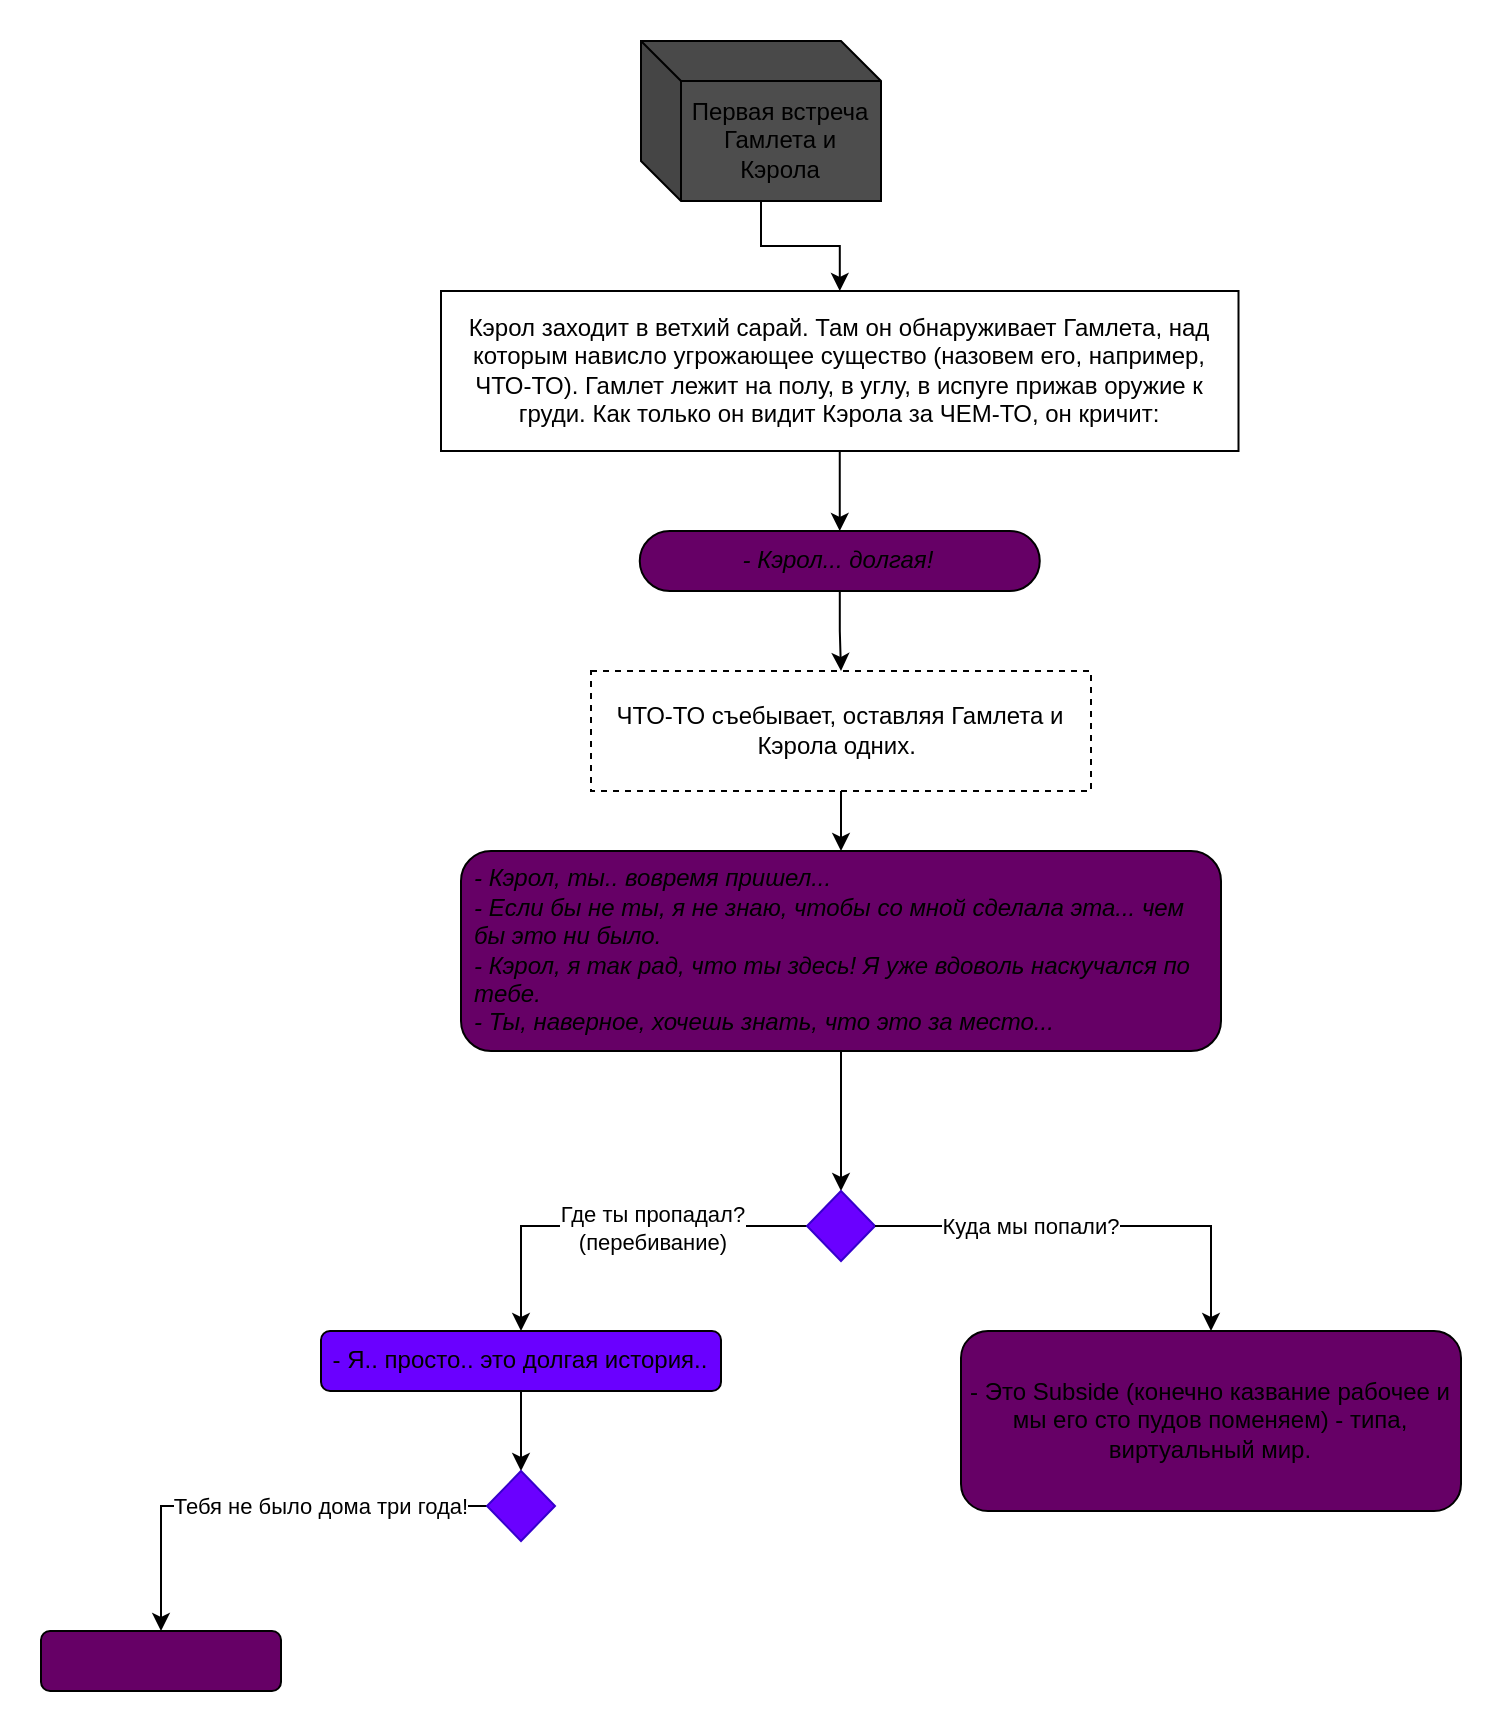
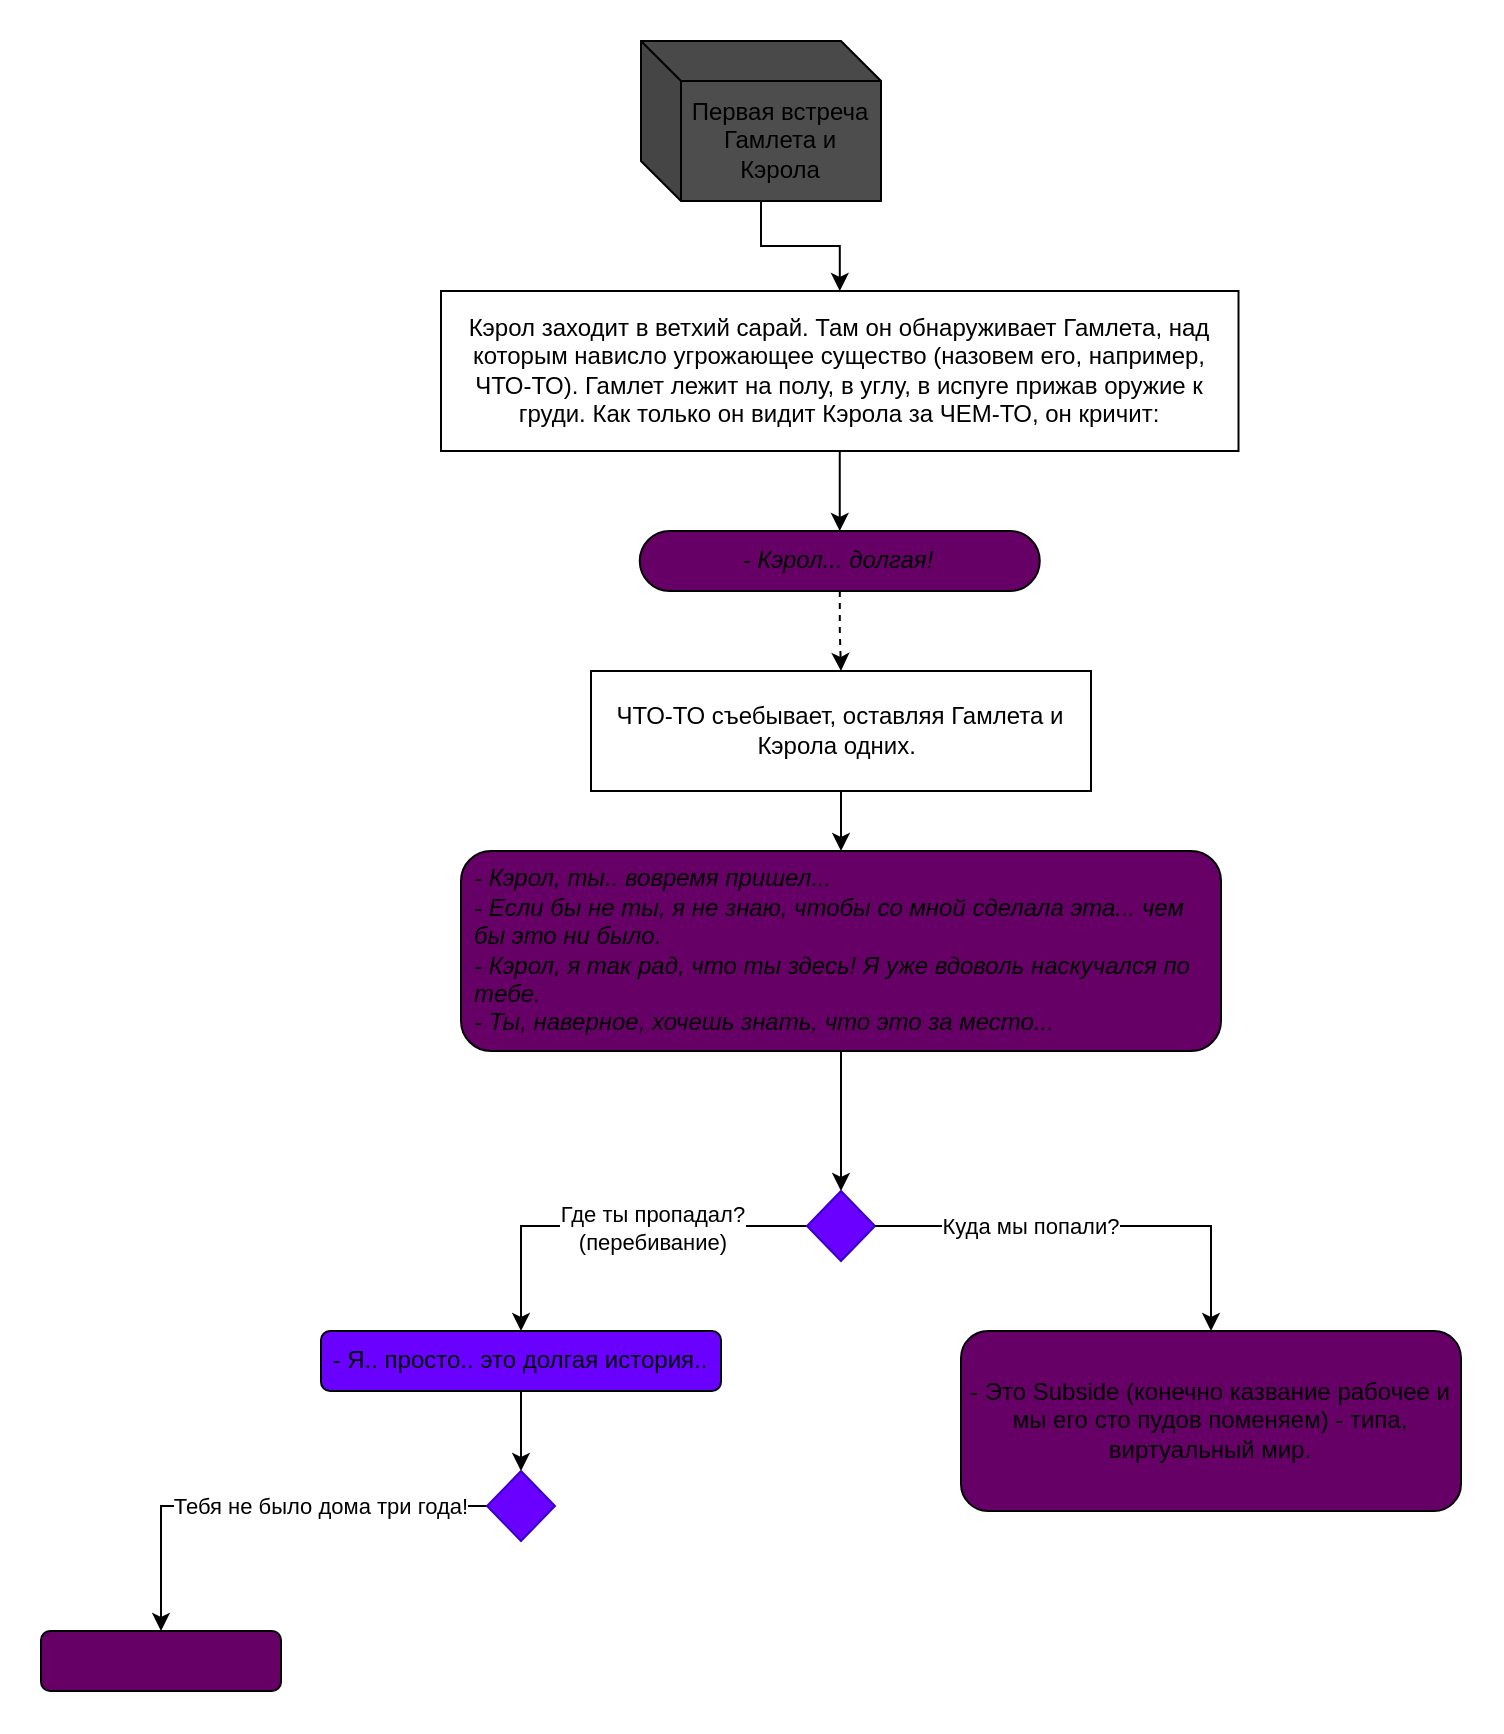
edge "- Кэрол... долгая!" -> "ЧТО-ТО съебывает, оставляя Гамлета и Кэрола одних.": style solid -> dashed
node "ЧТО-ТО съебывает, оставляя Гамлета и Кэрола одних.": style dashed -> solid
